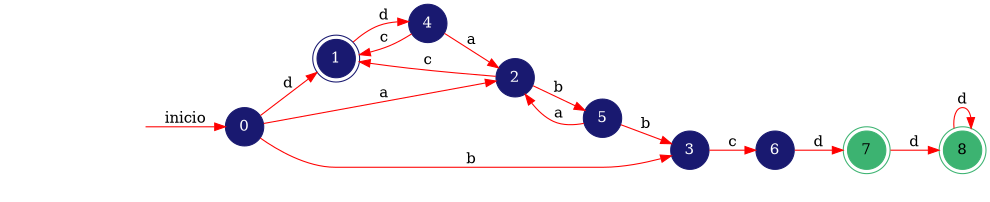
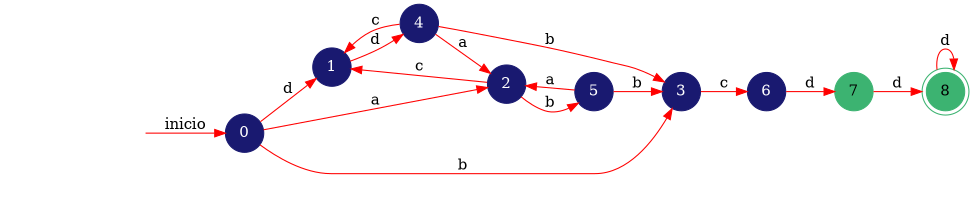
edge "4" -> "3": added, label "b"
node "1": shape doublecircle -> circle
node "7": shape doublecircle -> circle
